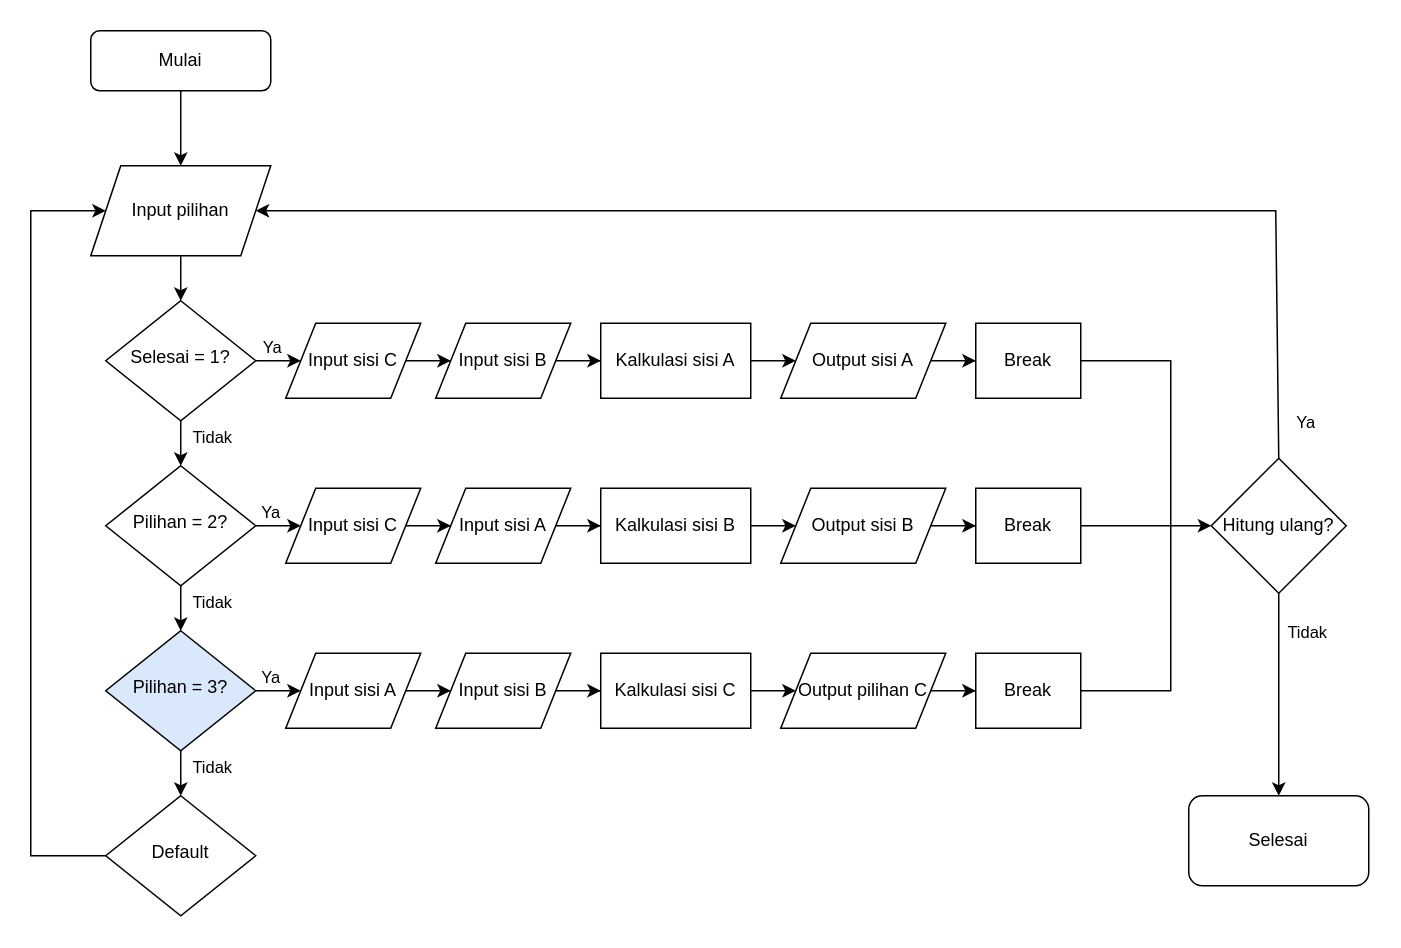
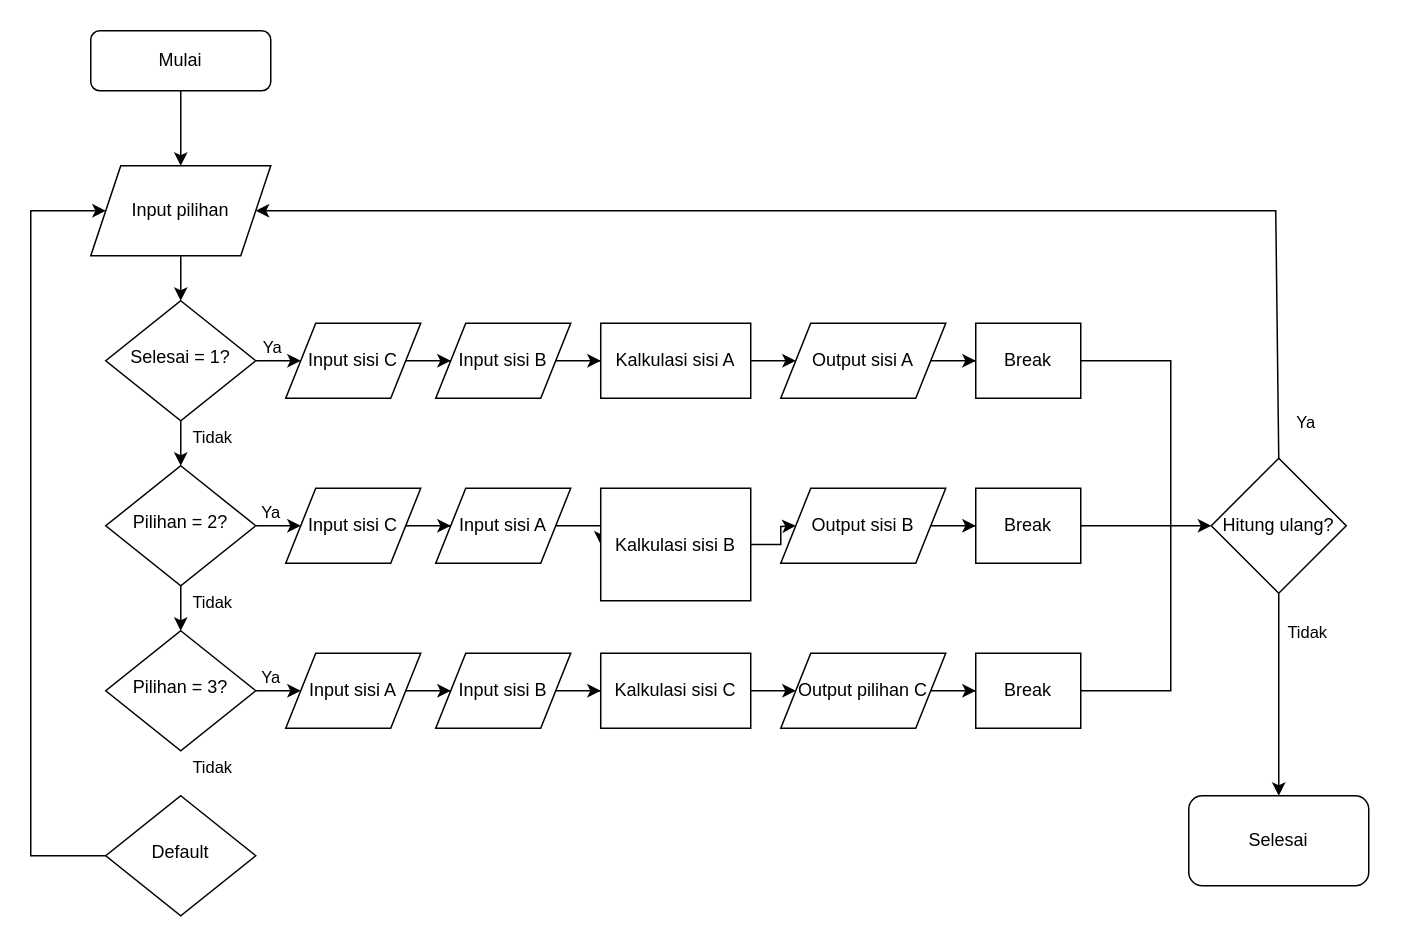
node "Kalkulasi sisi B": size 150x75 -> 150x113
node "Pilihan = 3?": fillcolor #dae8fc -> #ffffff
edge "Pilihan = 3?" -> "Default": removed
